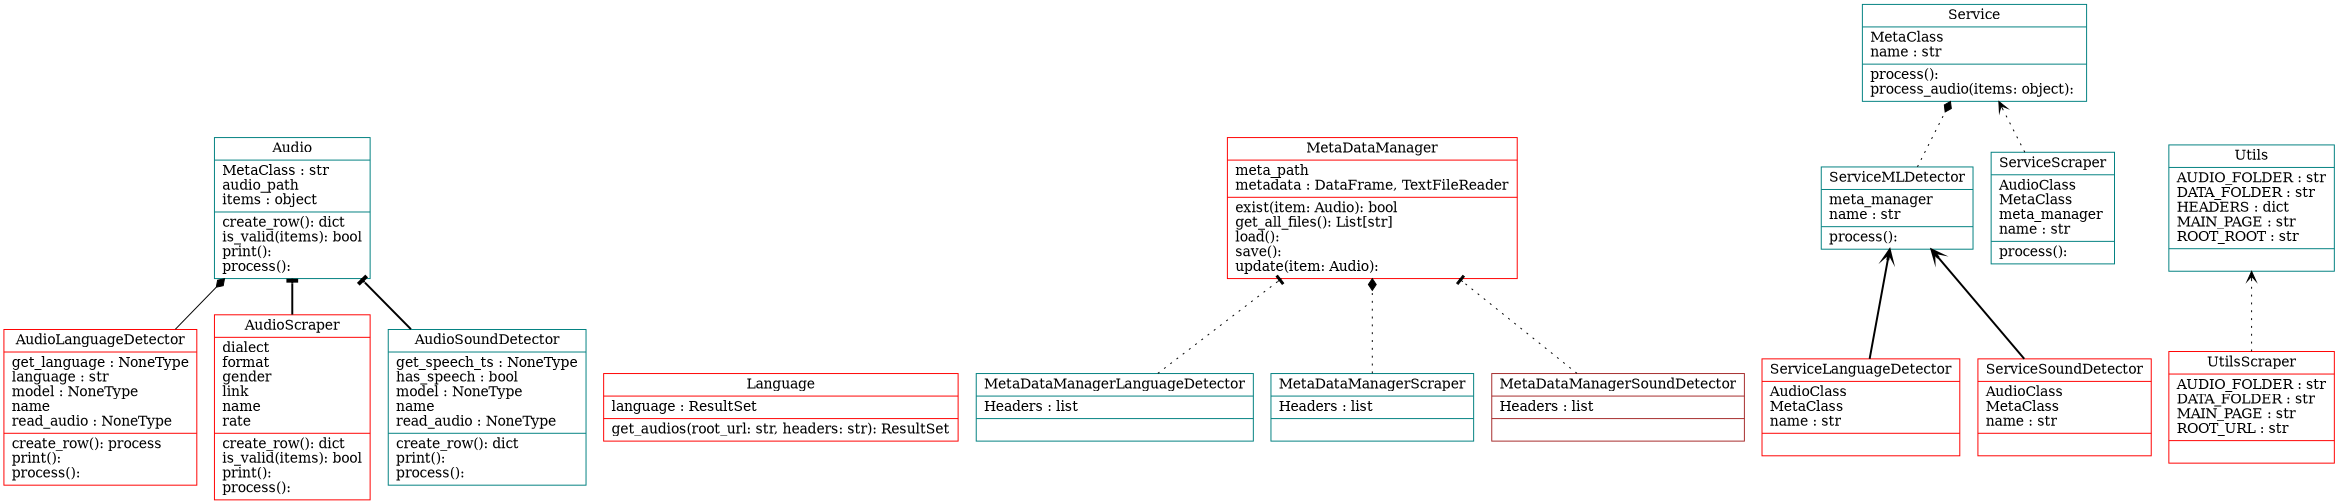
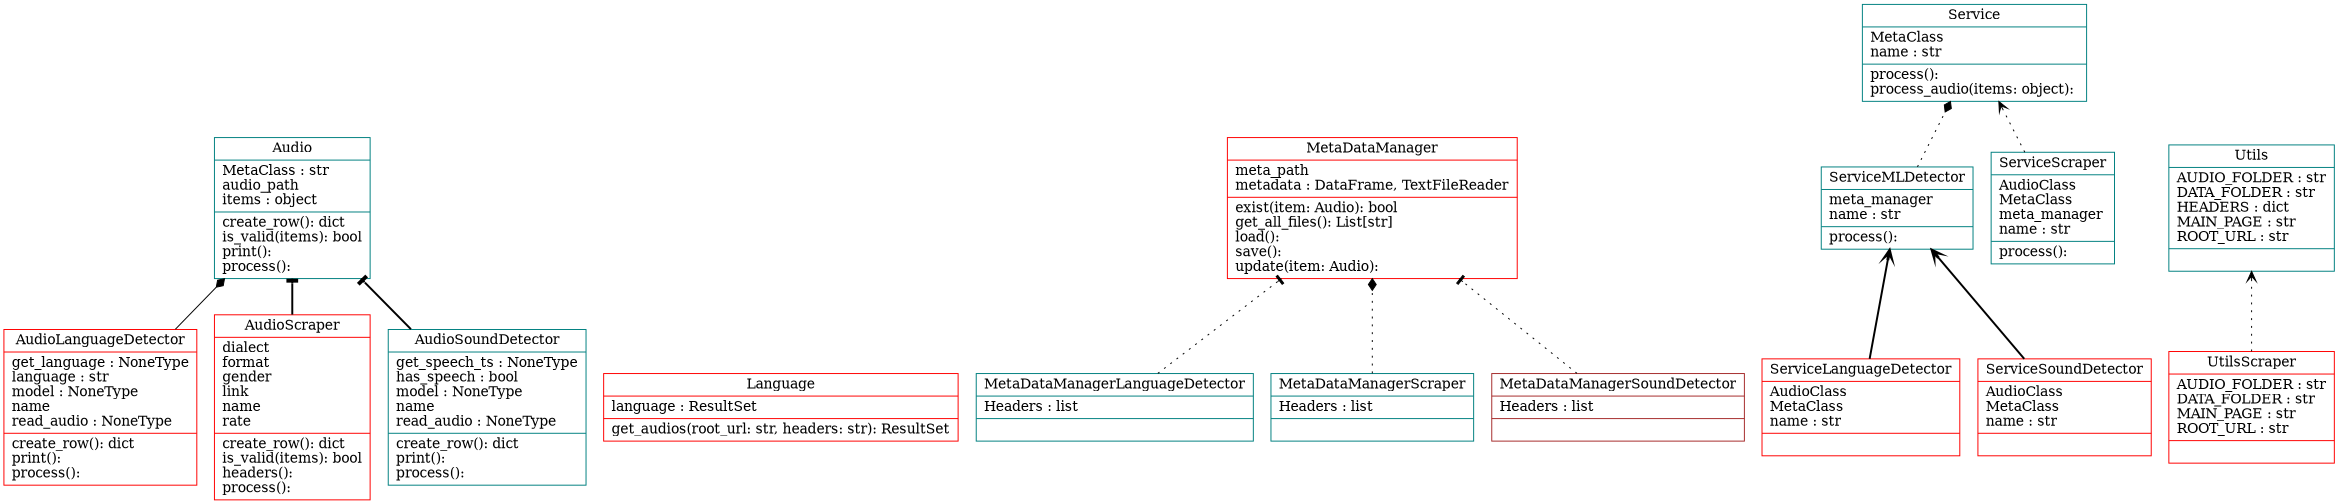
node "Utils": text "ROOT_ROOT : str" -> "ROOT_URL : str"
node "AudioLanguageDetector": text "create_row(): process" -> "create_row(): dict"
node "AudioScraper": text "print():" -> "headers():"
